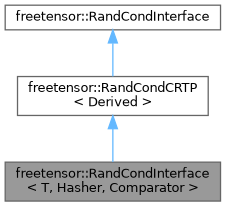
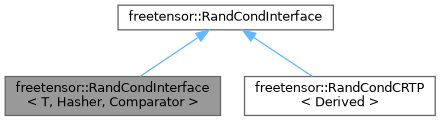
edge "freetensor::RandCondInterface < T, Hasher, Comparator >" -> "freetensor::RandCondCRTP < Derived >": now "freetensor::RandCondInterface < T, Hasher, Comparator >" -> "freetensor::RandCondInterface"
